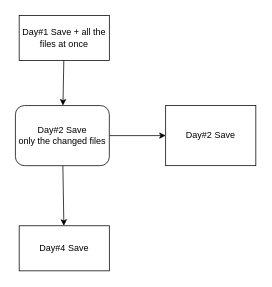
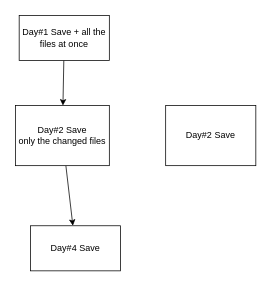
node "Day#2 Save only the changed files": shape rounded rectangle -> rectangle
edge "Day#2 Save only the changed files" -> "Day#2 Save": removed
node "Day#4 Save": moved (64, 248) -> (75, 248)
